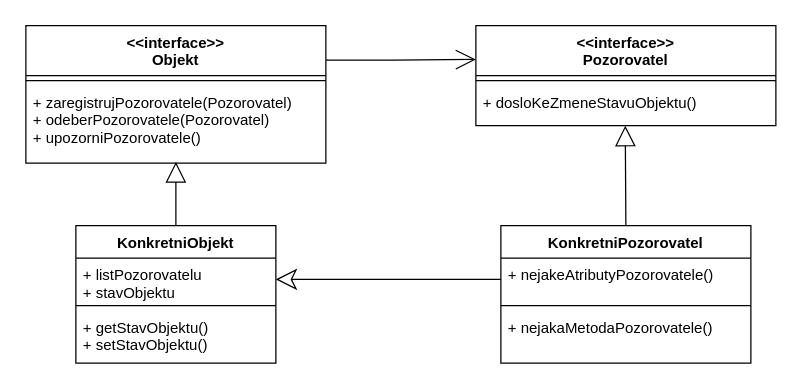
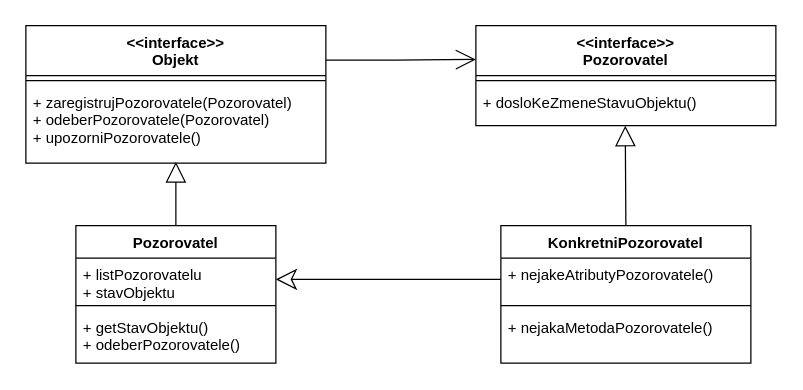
node "KonkretniObjekt": label "KonkretniObjekt" -> "Pozorovatel"
node "+ getStavObjektu() + setStavObjektu()": label "+ getStavObjektu() + setStavObjektu()" -> "+ getStavObjektu() + odeberPozorovatele()"
